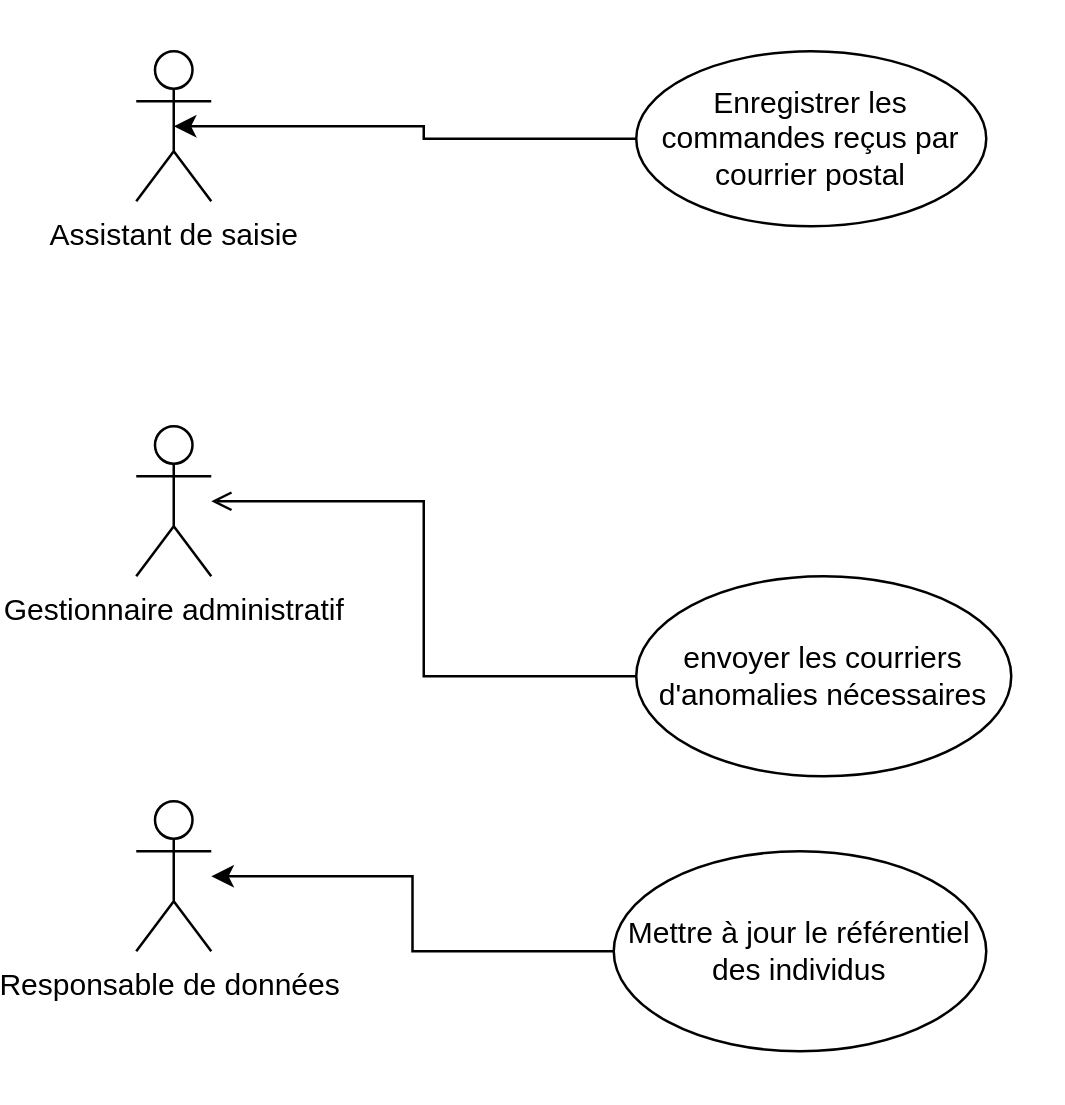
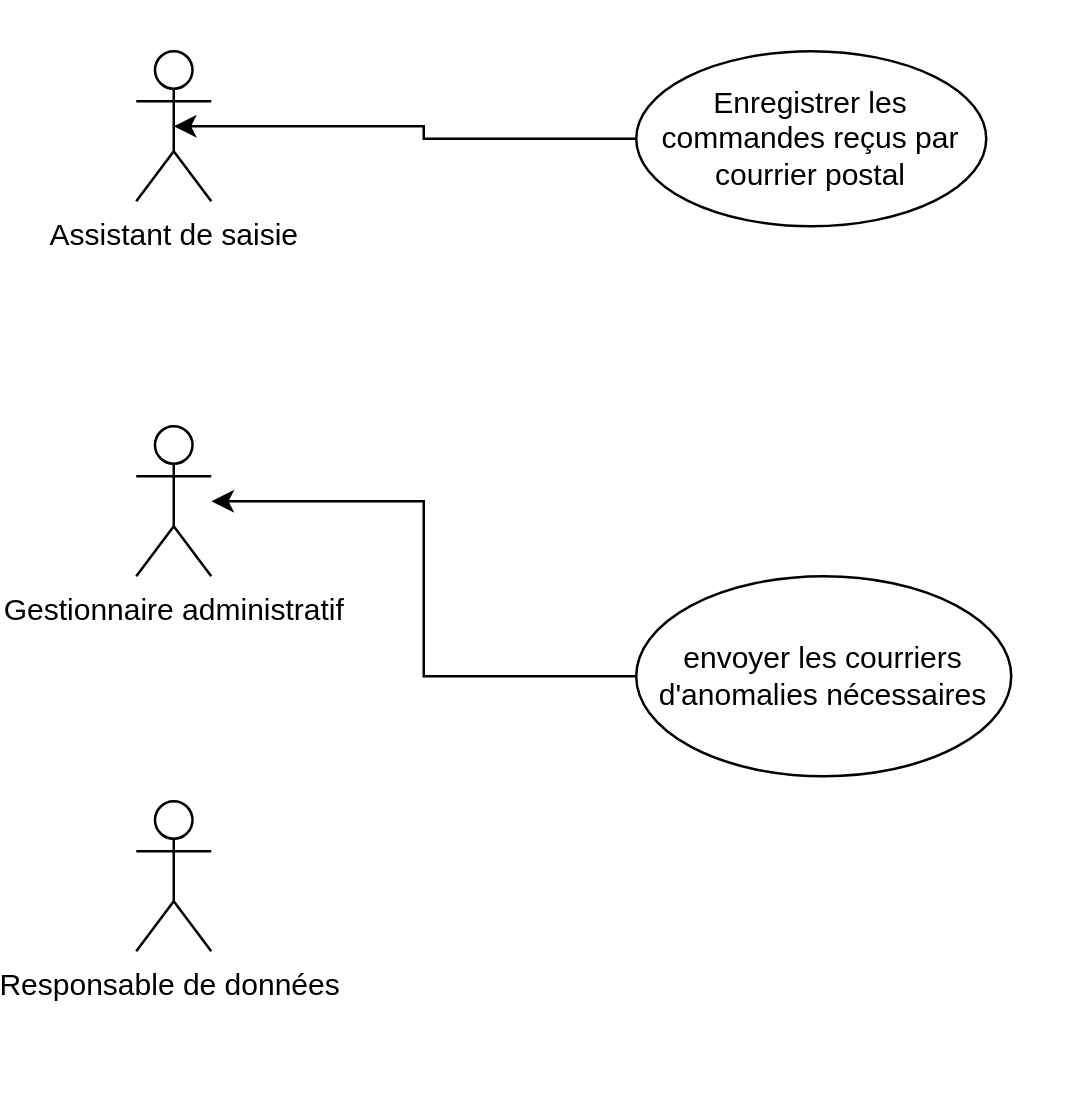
edge "envoyer les courriers d'anomalies nécessaires" -> "Gestionnaire administratif": arrowhead open -> classic
edge "Mettre à jour le référentiel des individus" -> "Responsable de données": removed
node "Mettre à jour le référentiel des individus": removed
